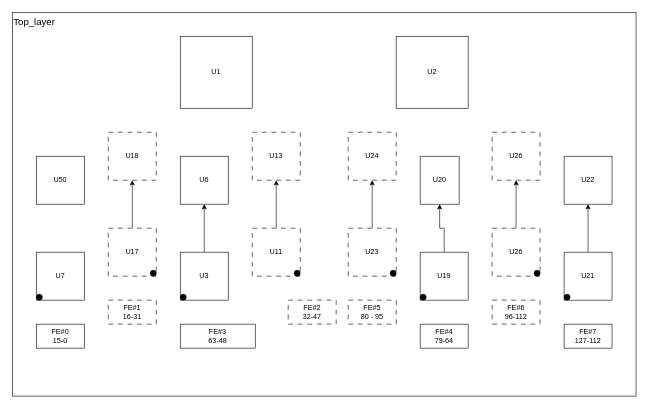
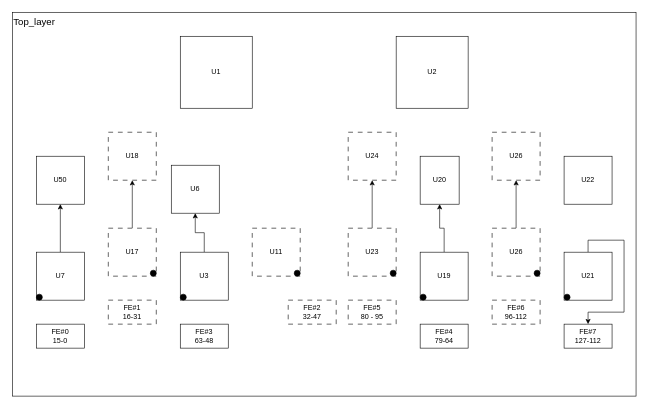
node "U13": removed
node "U6": moved (204, 180) -> (195, 189)
edge "U11" -> "U13": removed
edge "U7" -> "U50": added
edge "U21" -> "U22": now "U21" -> "FE#7 127-112"
node "FE#3 63-48": size 75x24 -> 48x24
